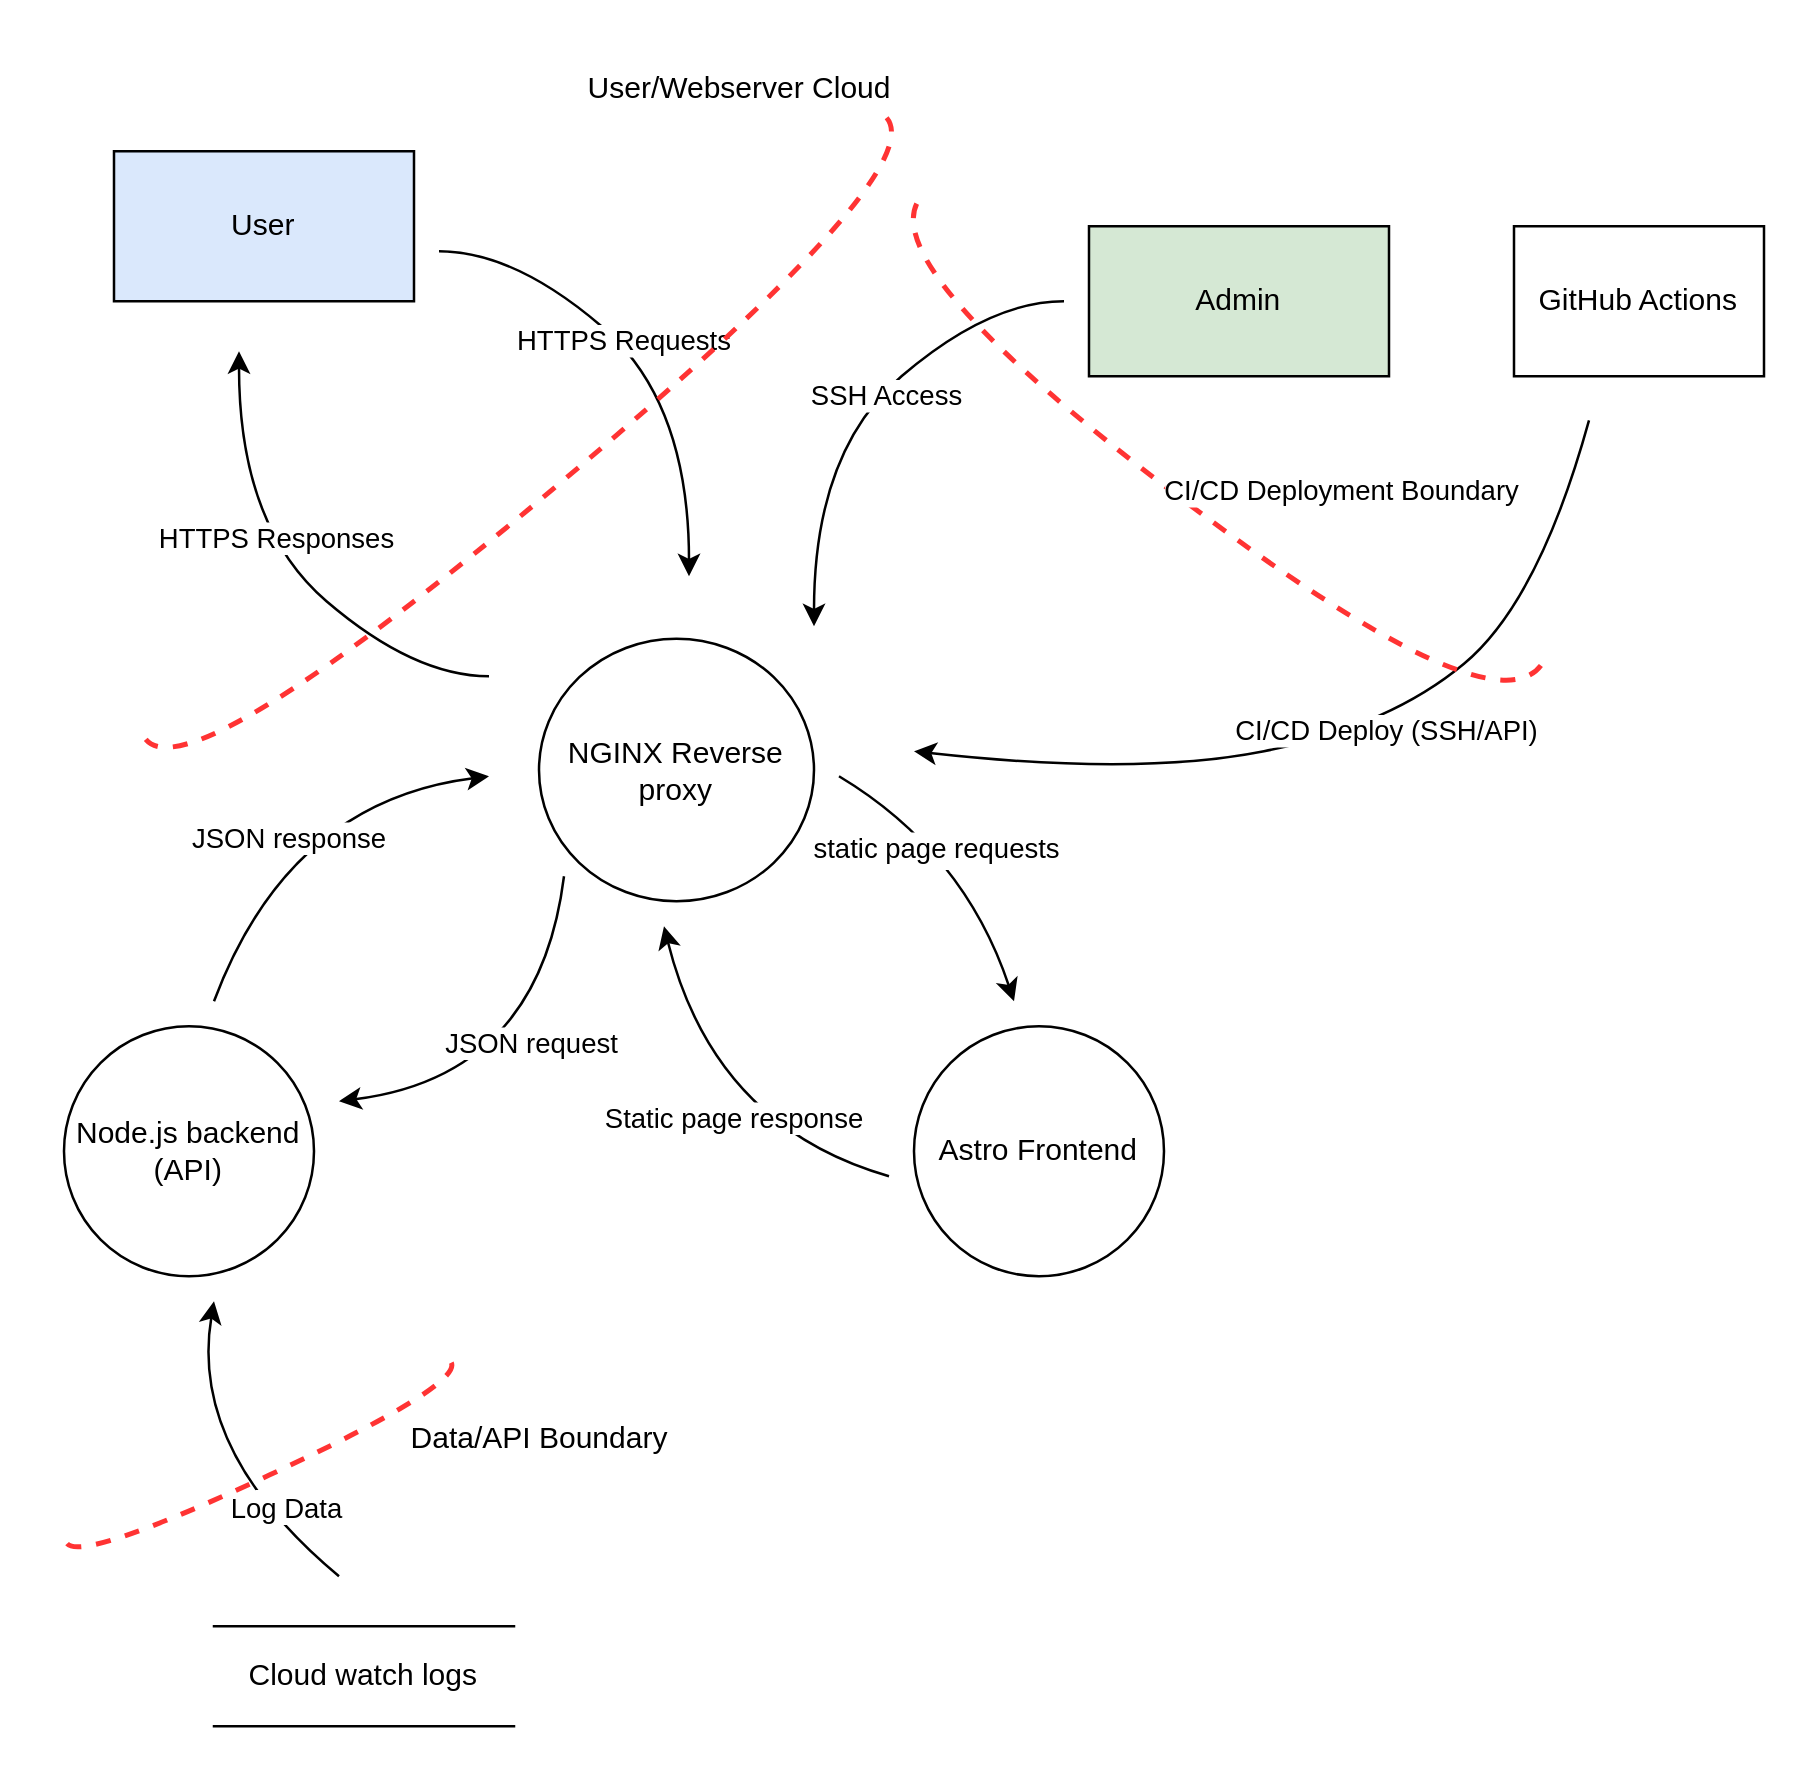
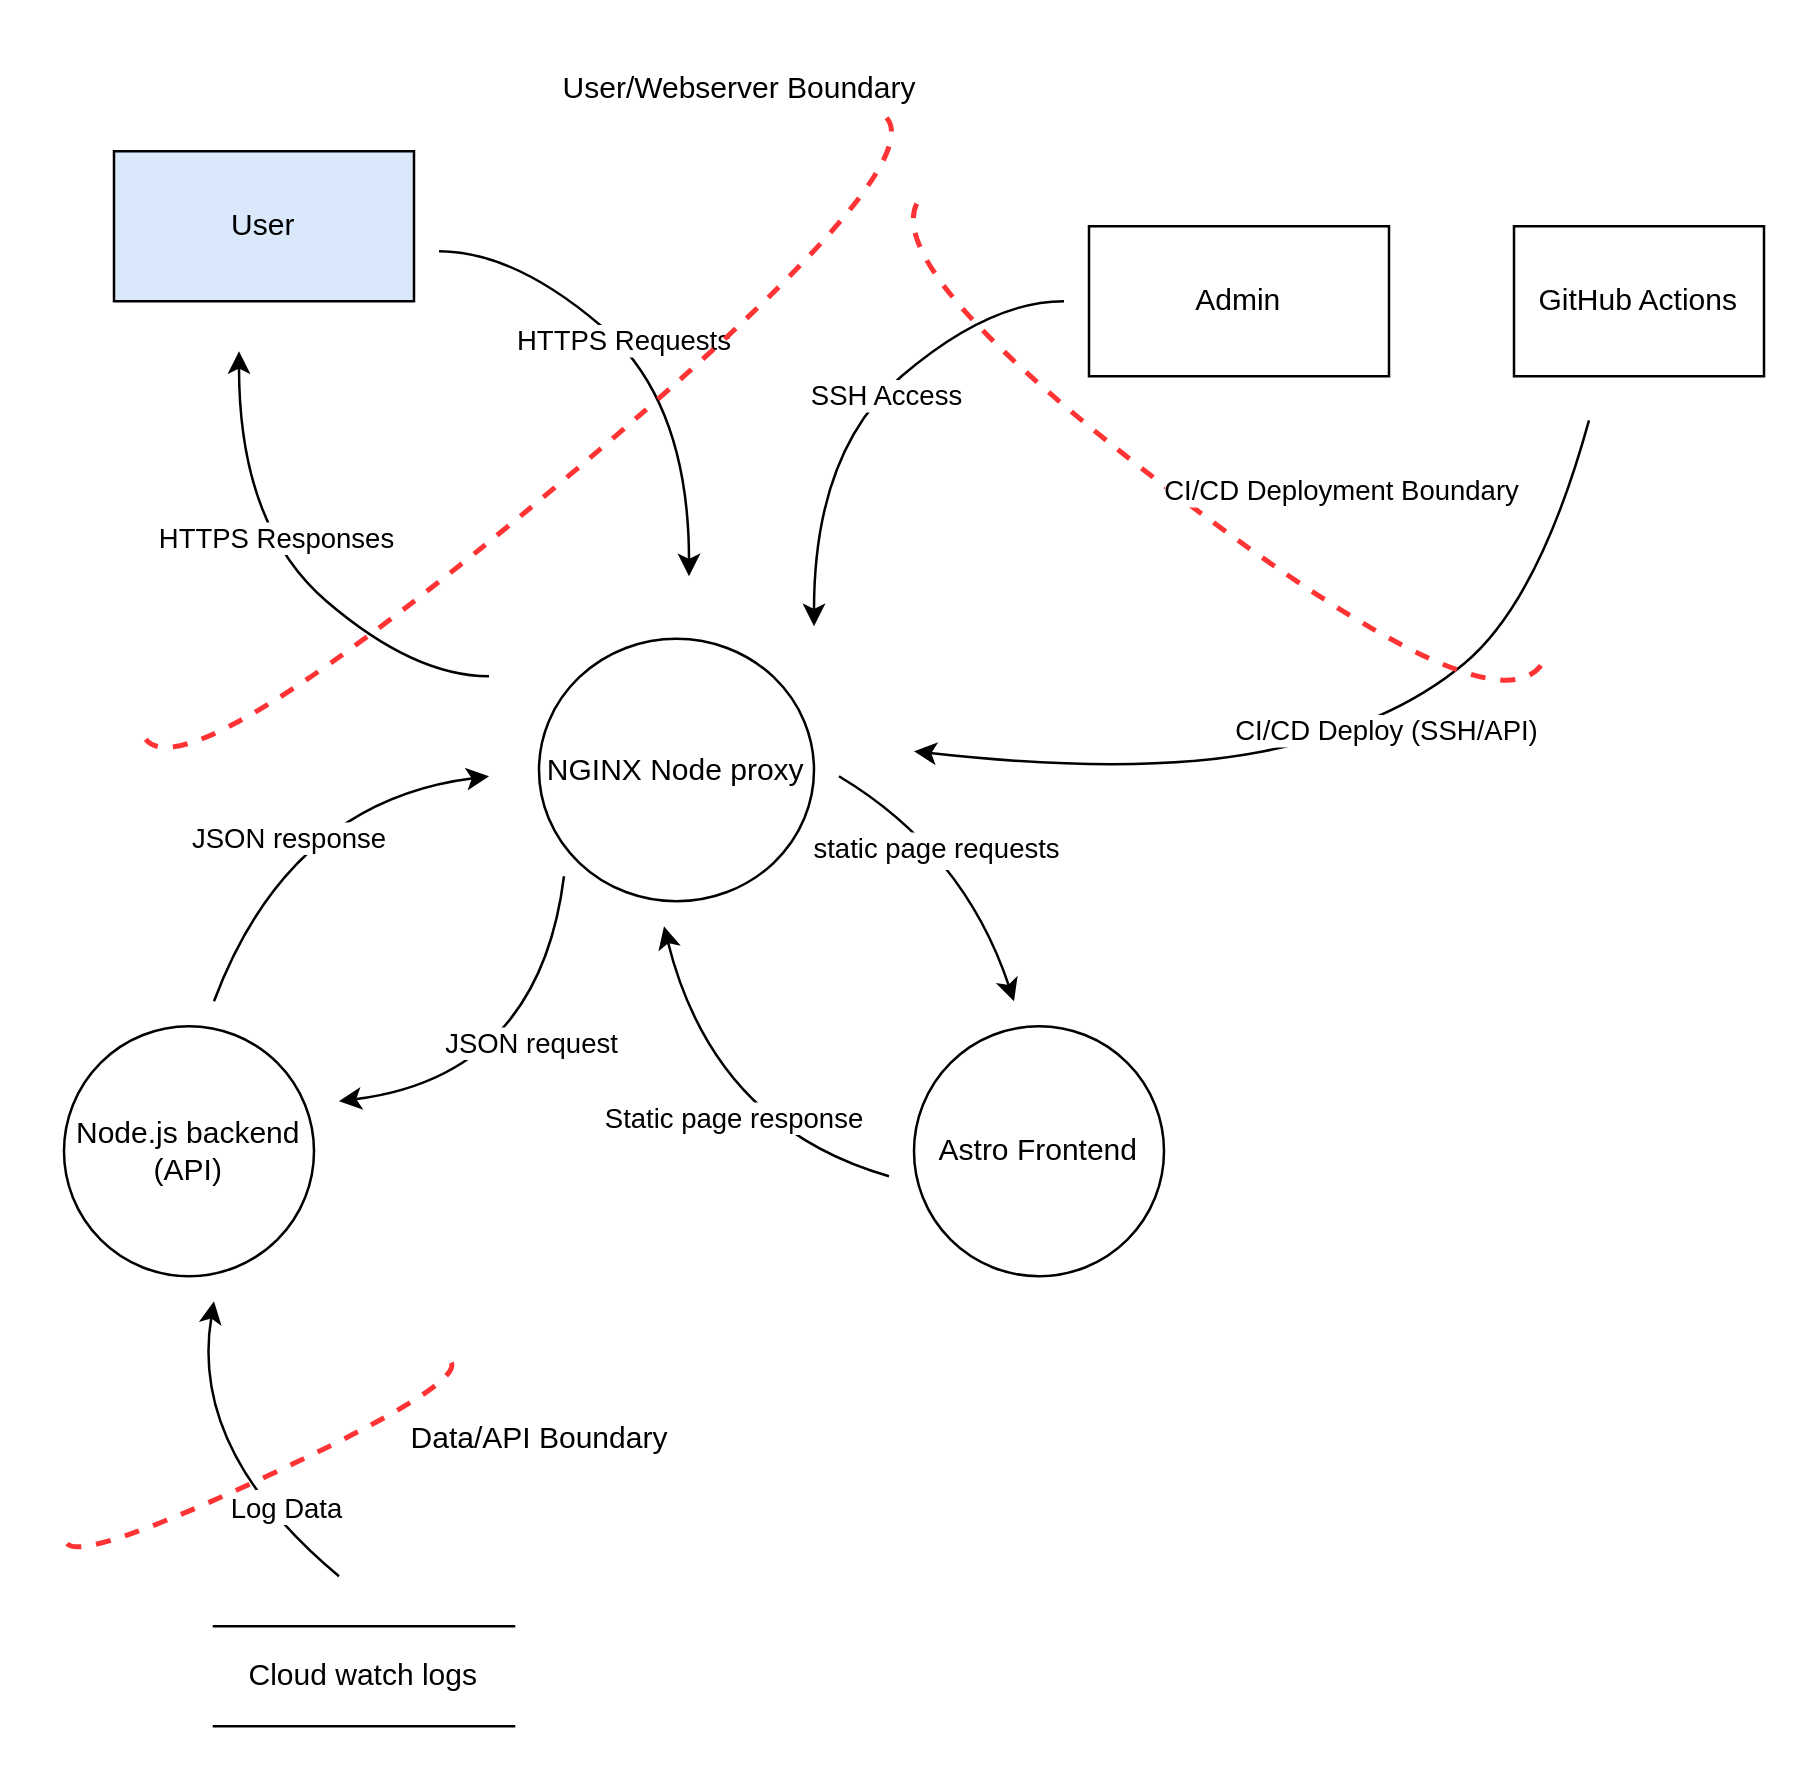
node "User/Webserver Cloud": label "User/Webserver Cloud" -> "User/Webserver Boundary"
node "Admin": fillcolor #d5e8d4 -> #ffffff
node "NGINX Reverse proxy": label "NGINX Reverse proxy" -> "NGINX Node proxy"
